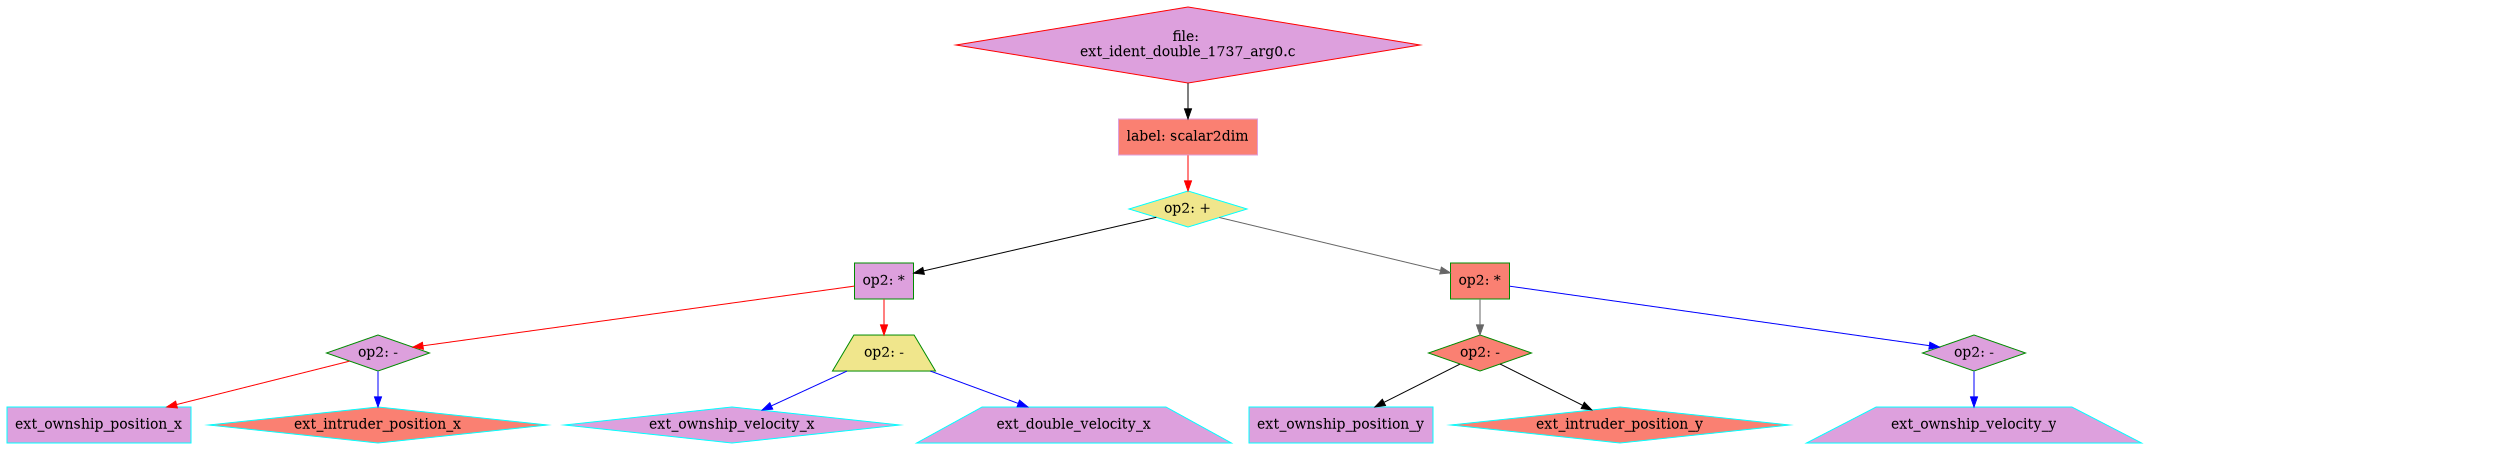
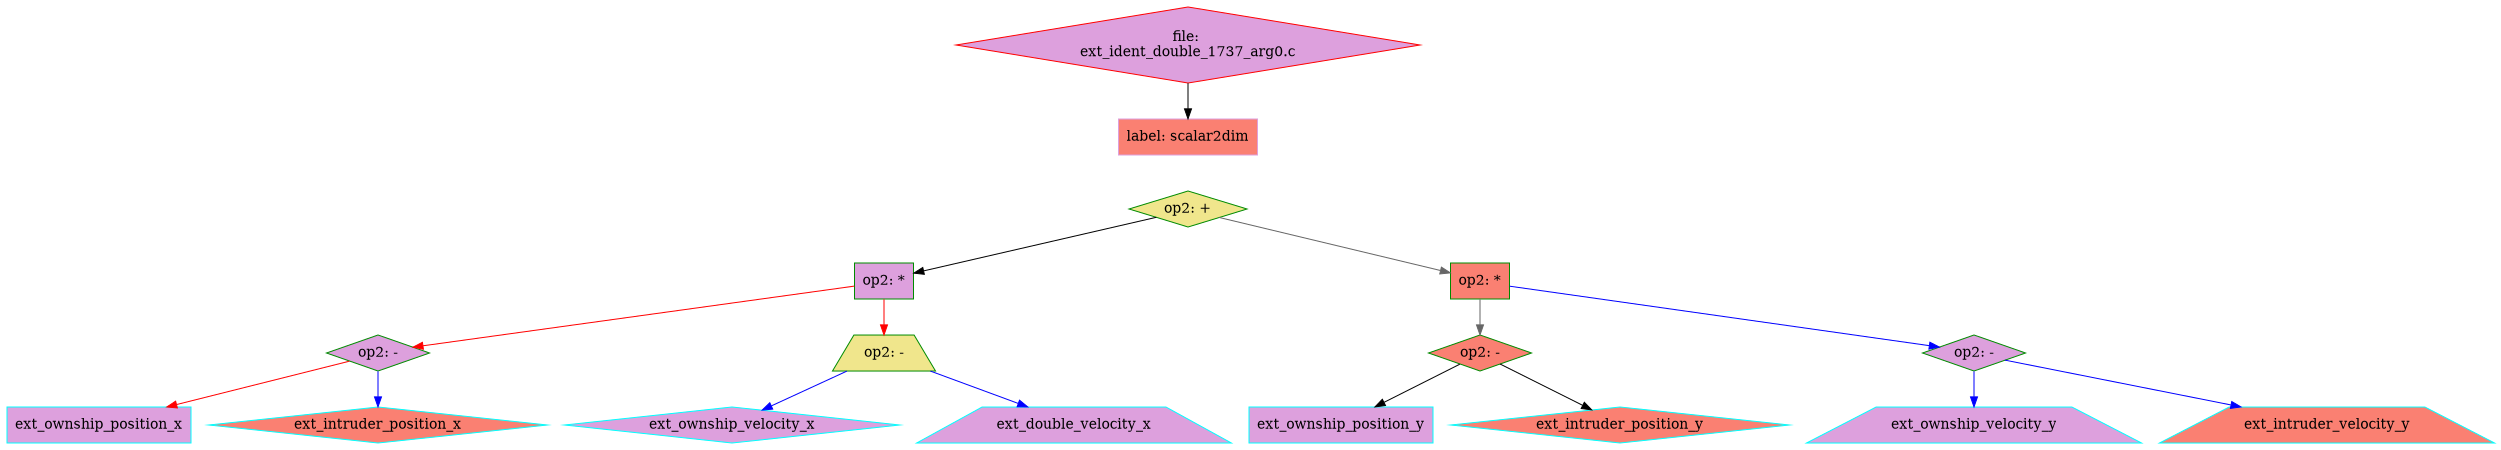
edge "label: scalar2dim" -> "op2: +": removed
node "op2: +": color cyan1 -> green4
node "ext_intruder_velocity_y": added
